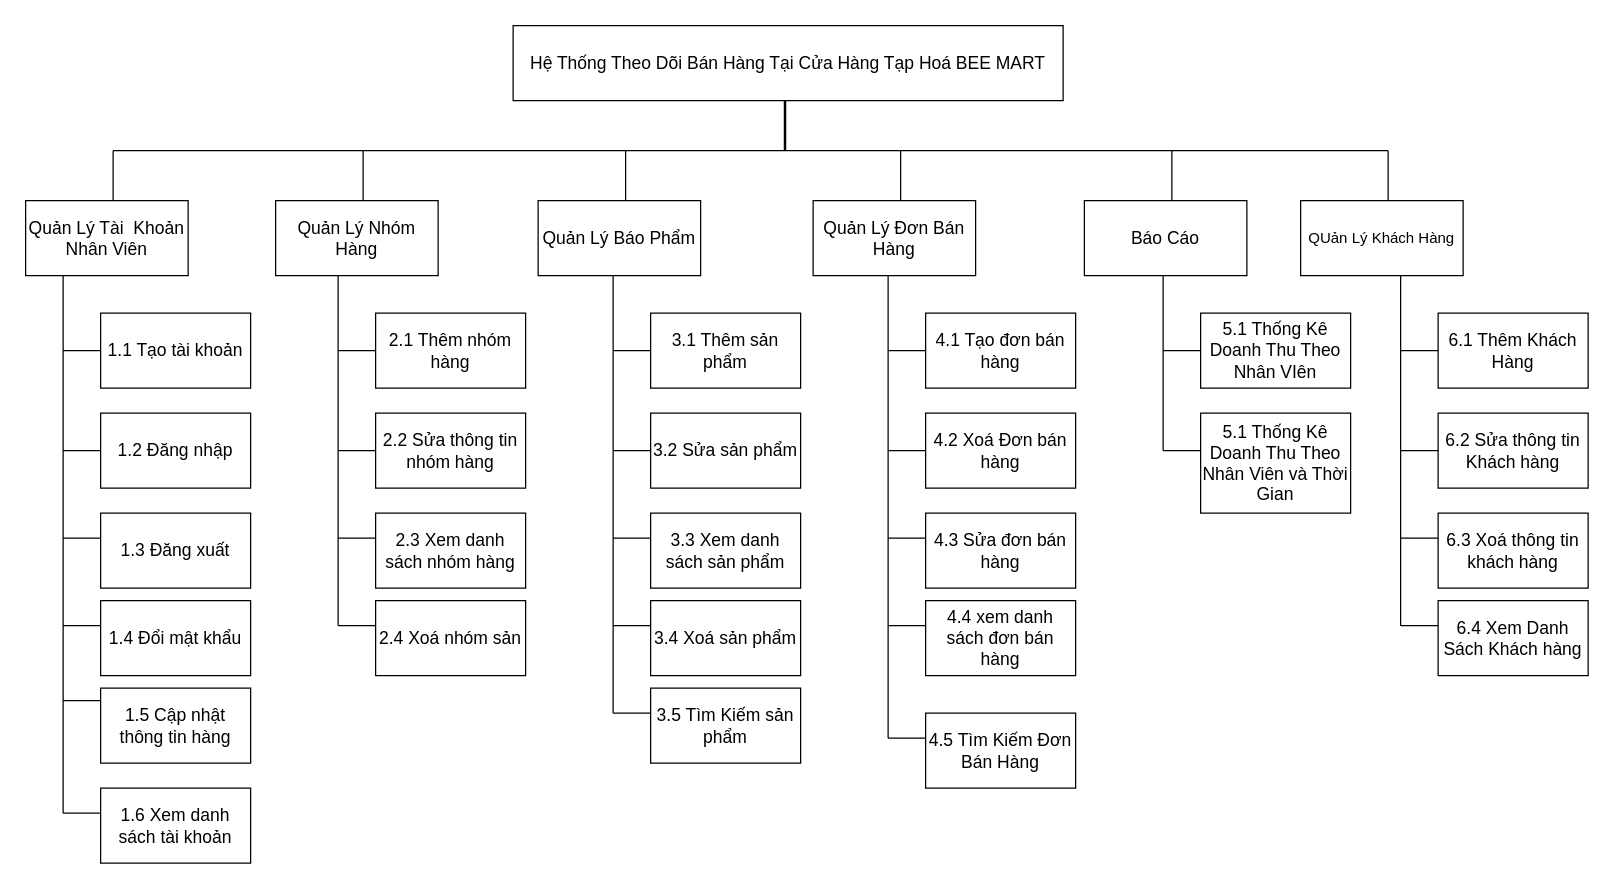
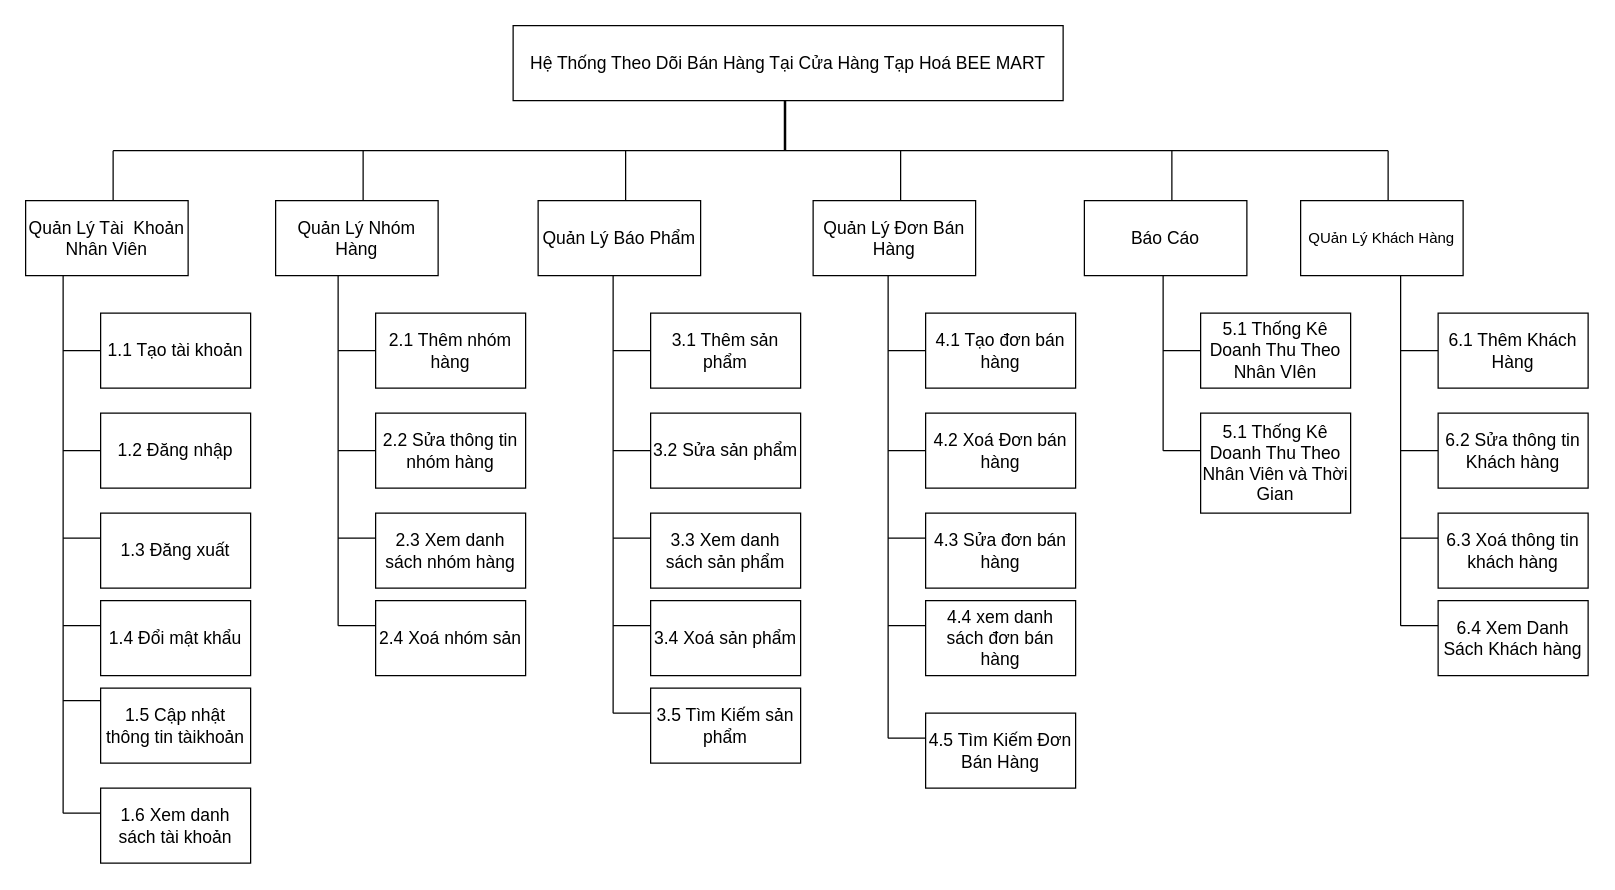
node "1.5 Cập nhật thông tin hàng": label "1.5 Cập nhật thông tin hàng" -> "1.5 Cập nhật thông tin tàikhoản"
